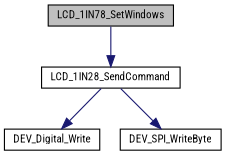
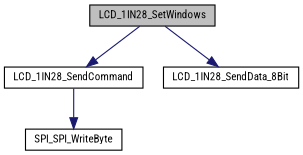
node "LCD_1IN78_SetWindows": label "LCD_1IN78_SetWindows" -> "LCD_1IN28_SetWindows"
node "LCD_1IN28_SendData_8Bit": added
node "DEV_Digital_Write": removed
node "DEV_SPI_WriteByte": label "DEV_SPI_WriteByte" -> "SPI_SPI_WriteByte"
